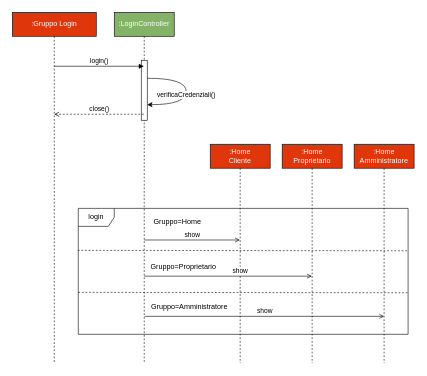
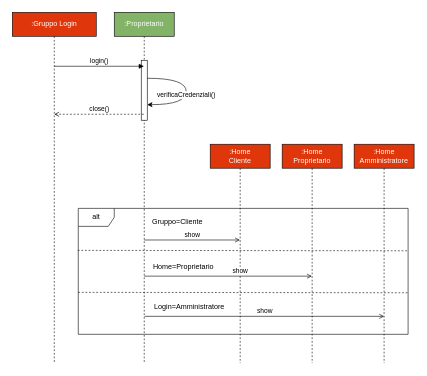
node ":LoginController": label ":LoginController" -> ":Proprietario"
node "login": label "login" -> "alt"
node "Gruppo=Home": label "Gruppo=Home" -> "Gruppo=Cliente"
node "Gruppo=Proprietario": label "Gruppo=Proprietario" -> "Home=Proprietario"
node "Gruppo=Amministratore": label "Gruppo=Amministratore" -> "Login=Amministratore"
